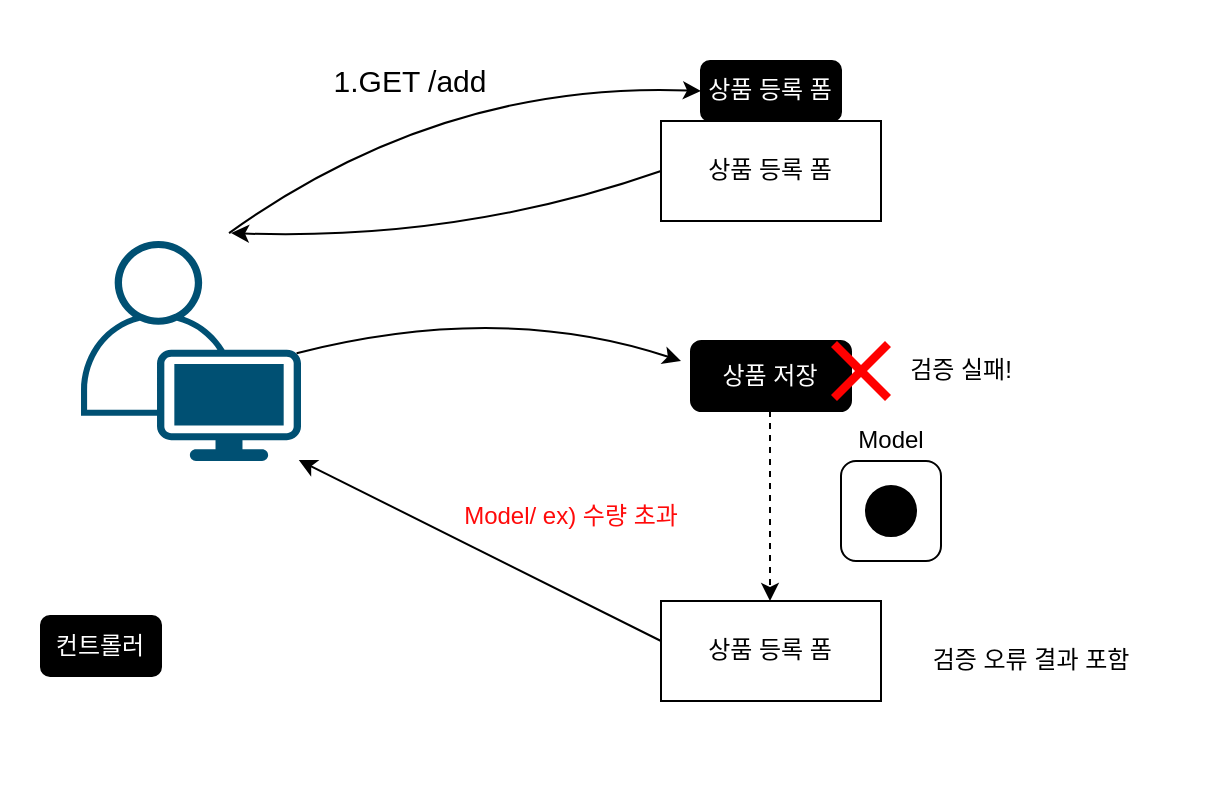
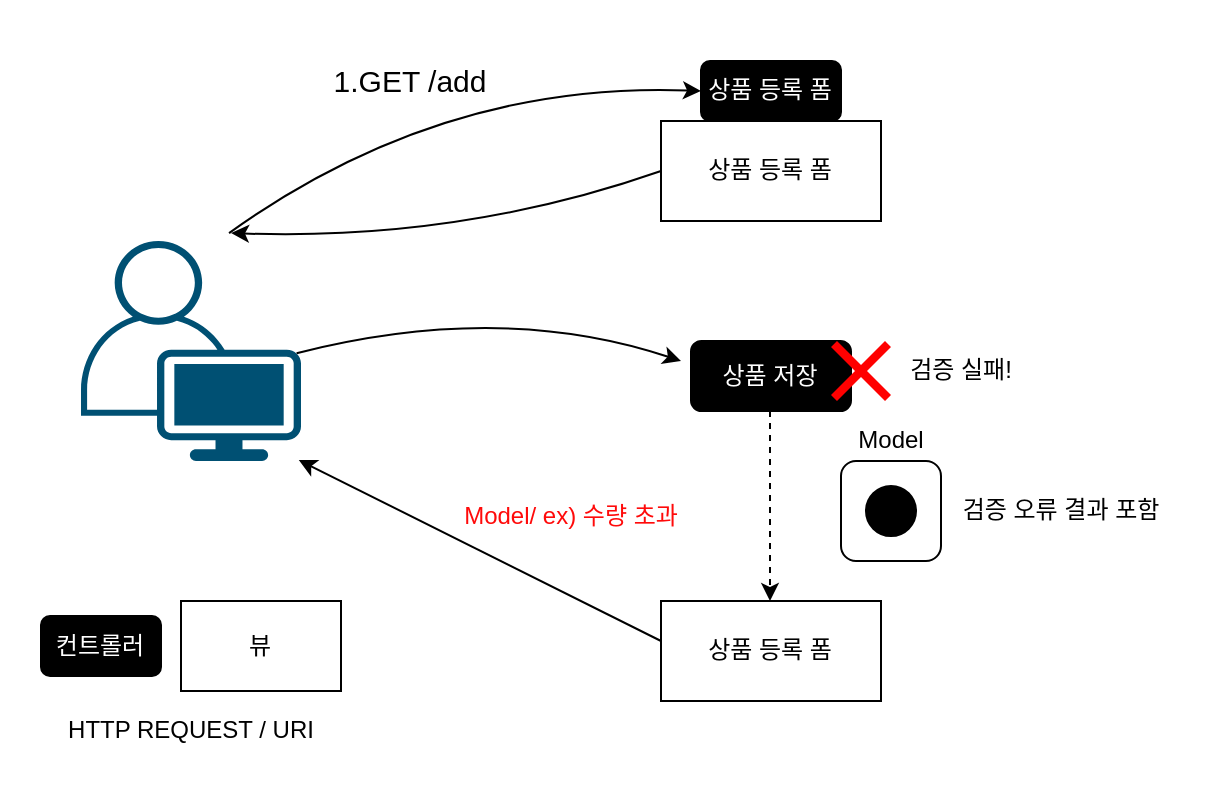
node "뷰": added
node "검증 오류 결과 포함": moved (1031, 661) -> (1061, 511)
node "HTTP REQUEST / URI": added
